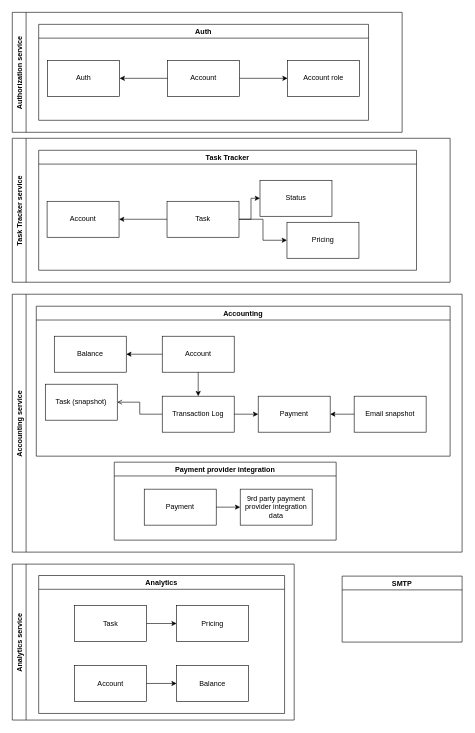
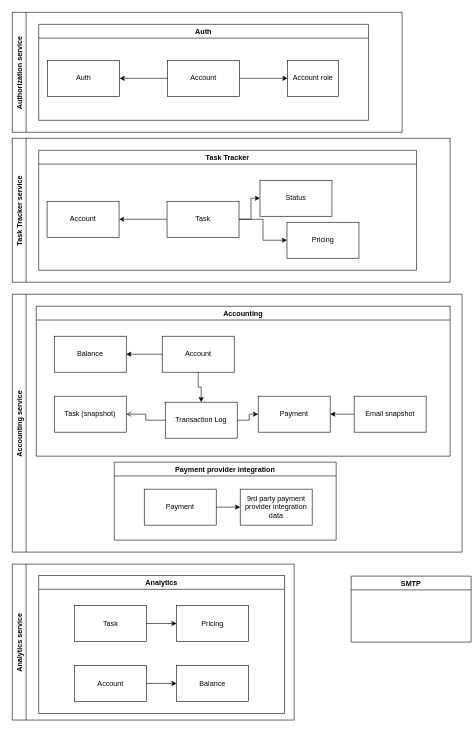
node "Account role": size 72x36 -> 51x36
node "Task (snapshot)": moved (81, 402) -> (90, 414)
node "Transaction Log": moved (198, 414) -> (201, 420)
node "SMTP": moved (402, 609) -> (411, 609)
